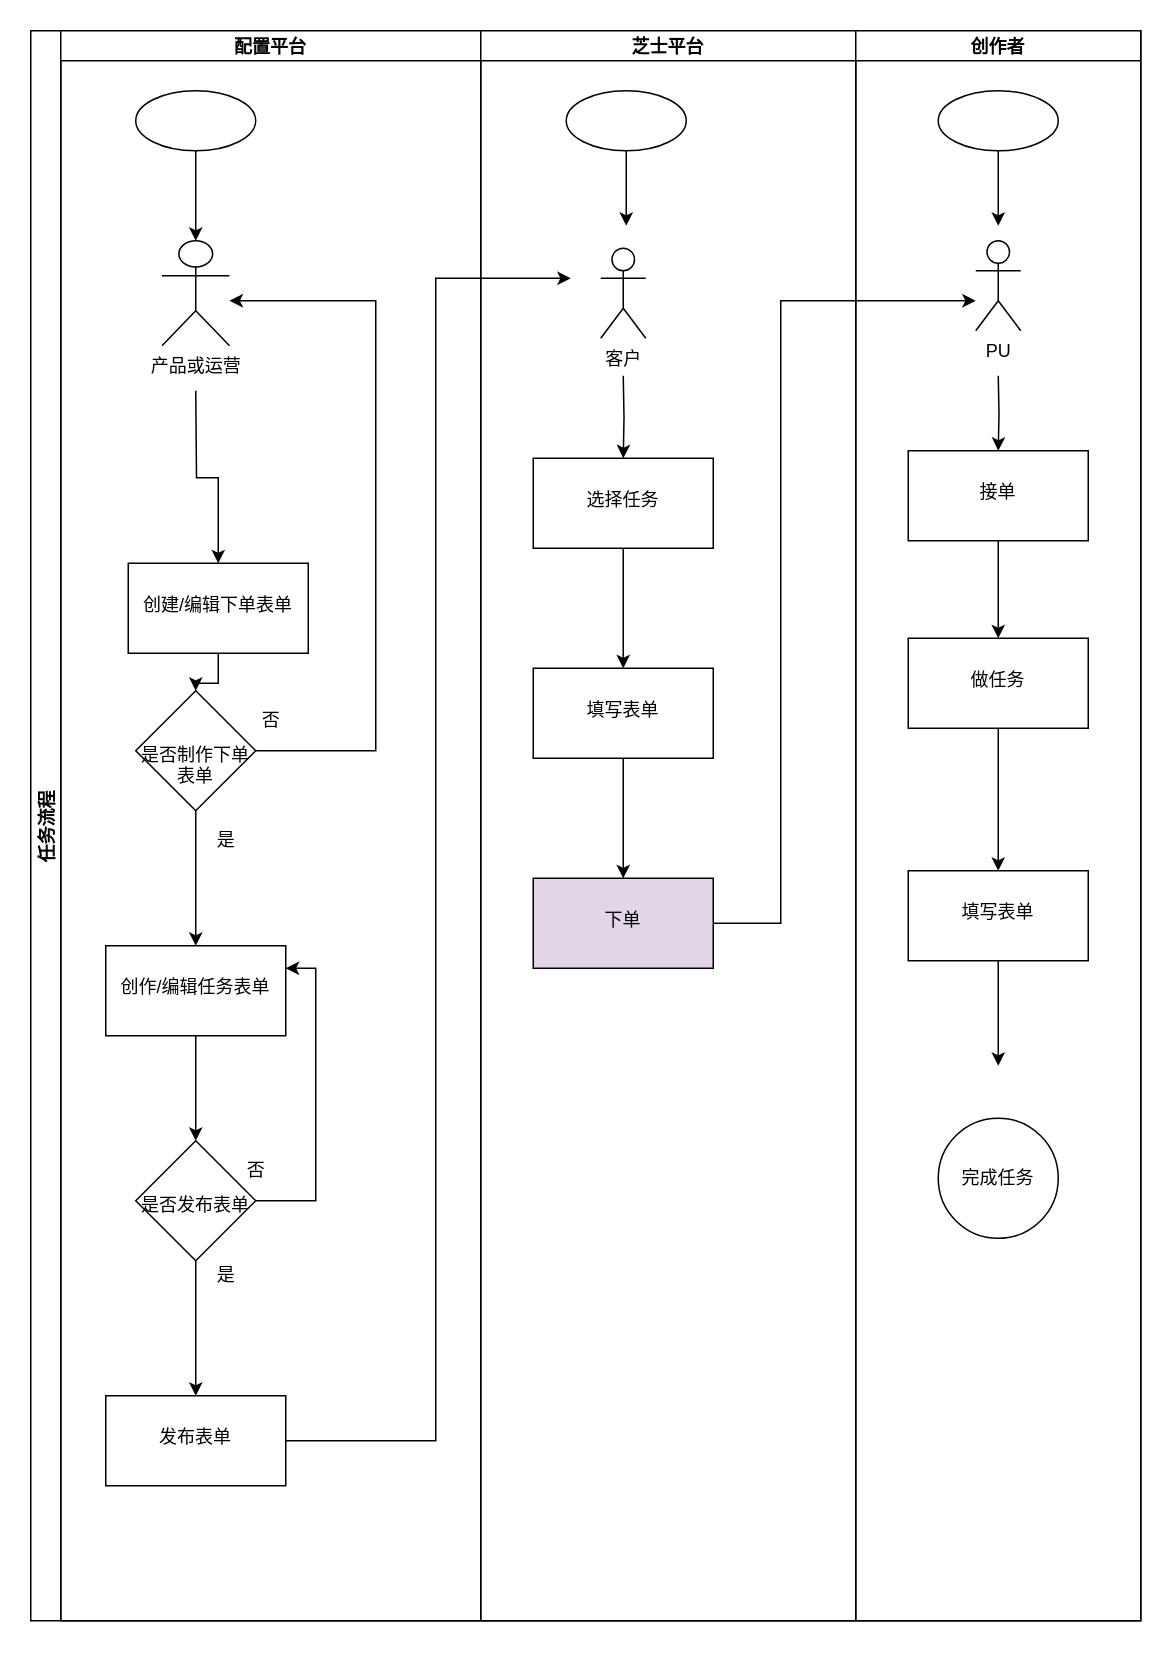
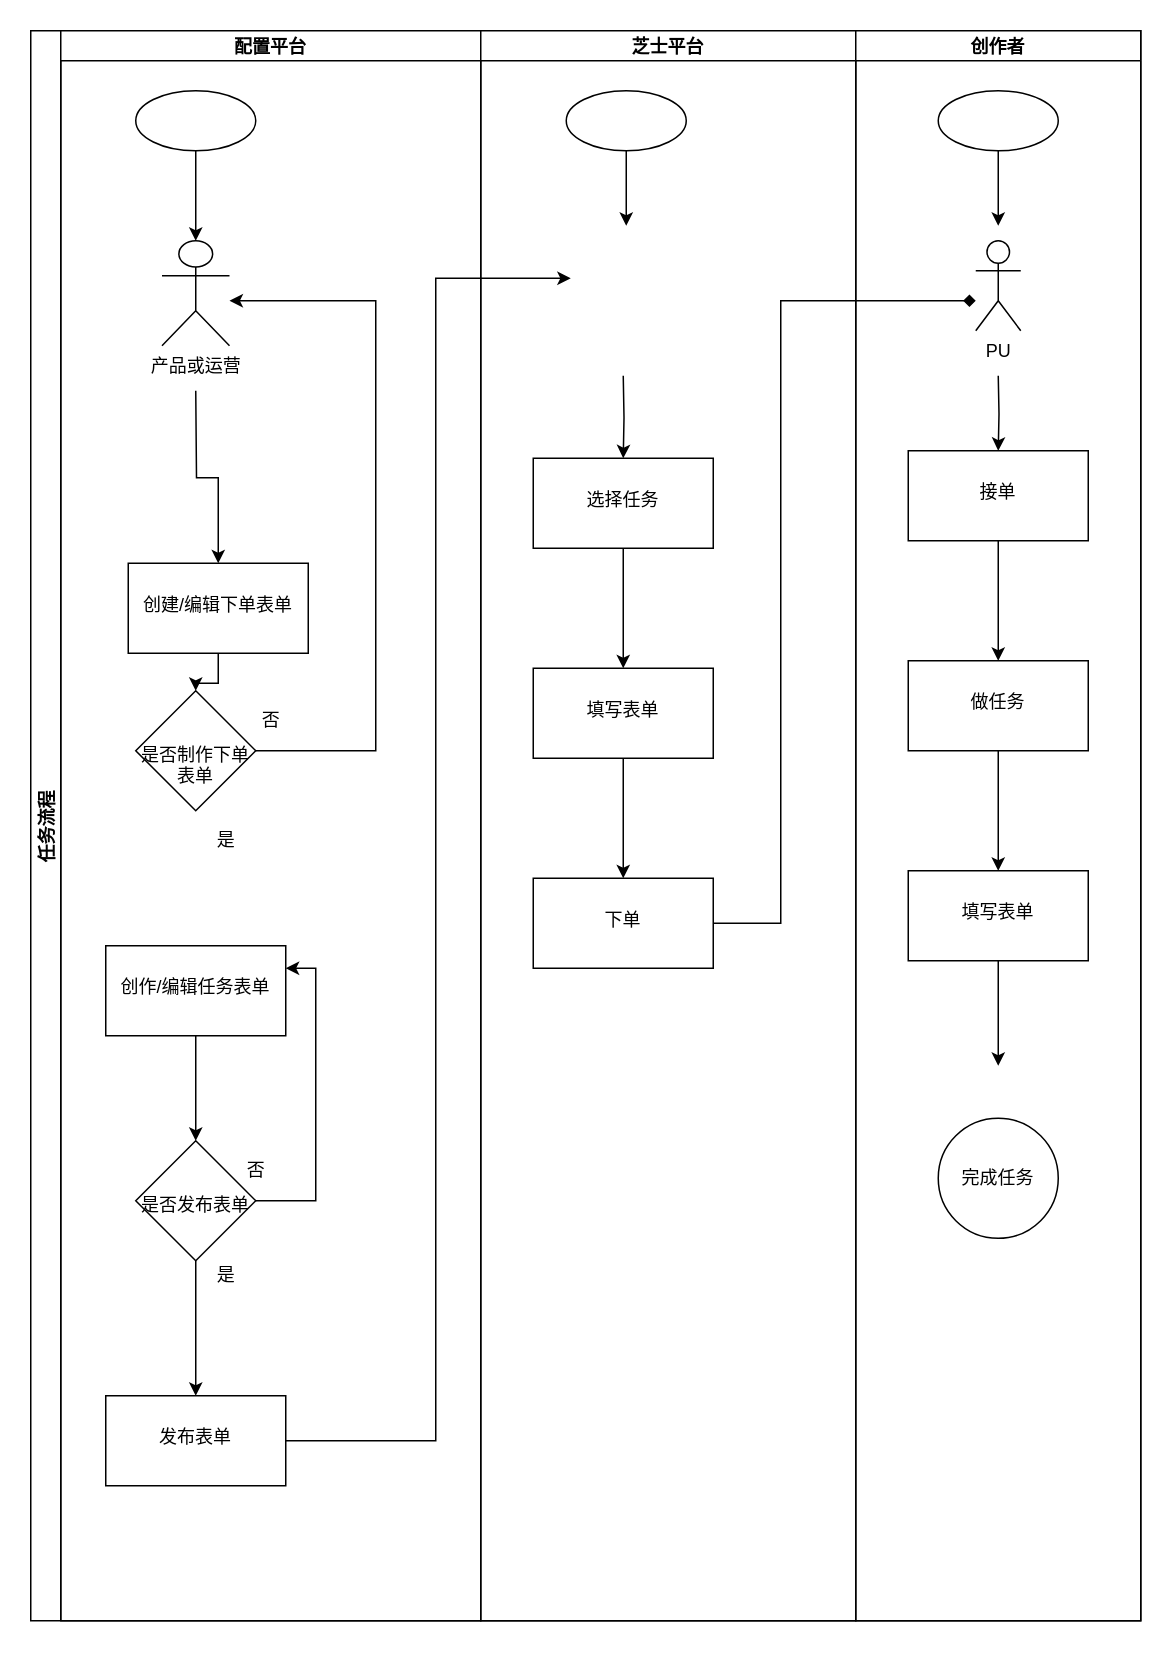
node "客户": removed
edge "下单" -> "PU": arrowhead classic -> diamond
node "做任务": moved (998, 683) -> (998, 706)
edge "是否制作下单表单" -> "创作/编辑任务表单": removed
node "下单": fillcolor #e1d5e7 -> #ffffff
